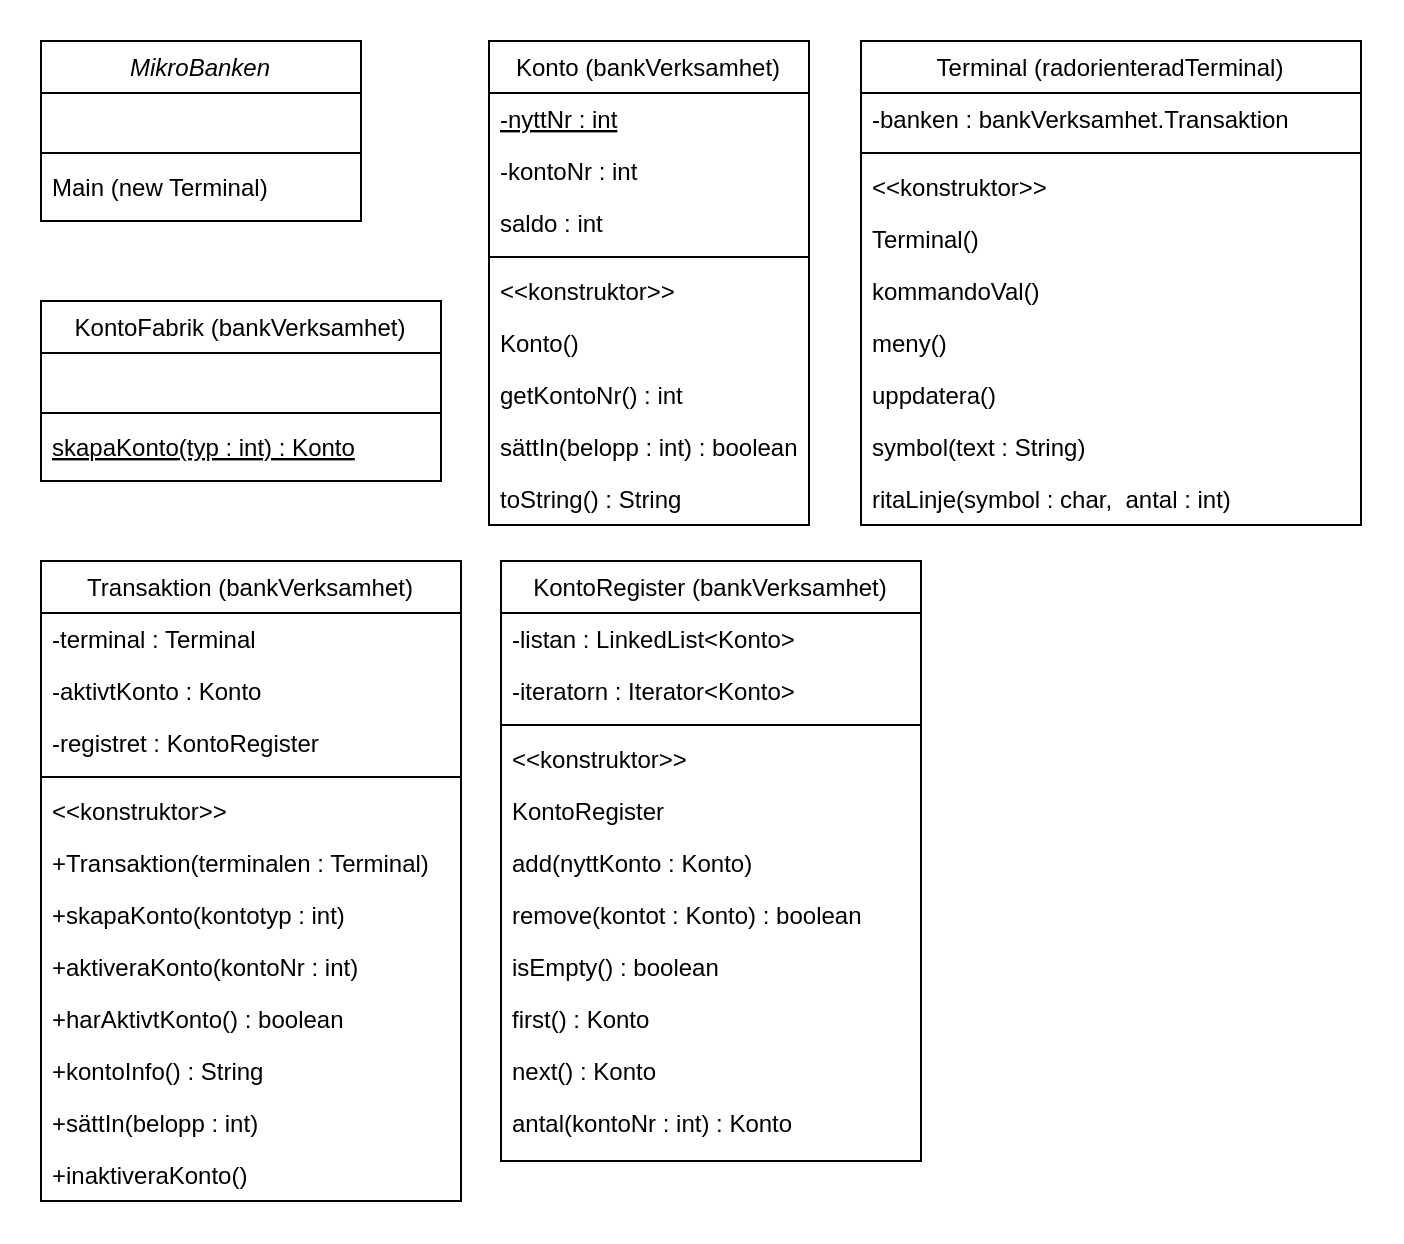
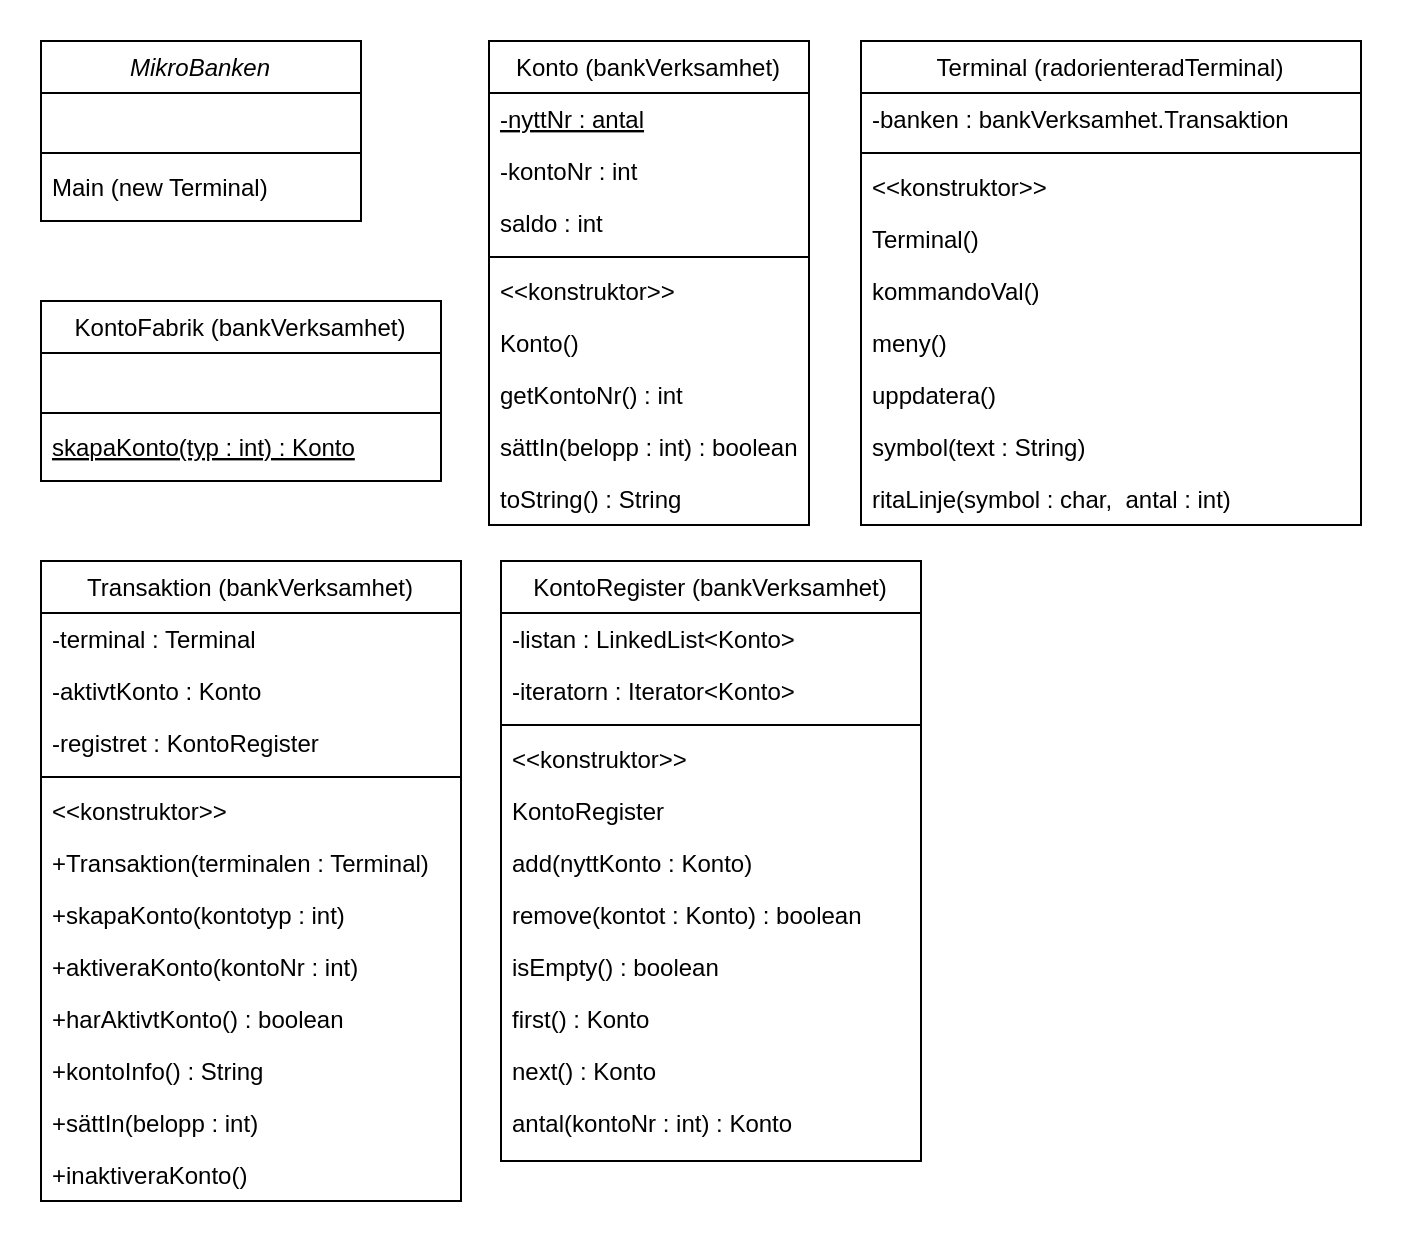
node "-nyttNr : int": label "-nyttNr : int" -> "-nyttNr : antal"
